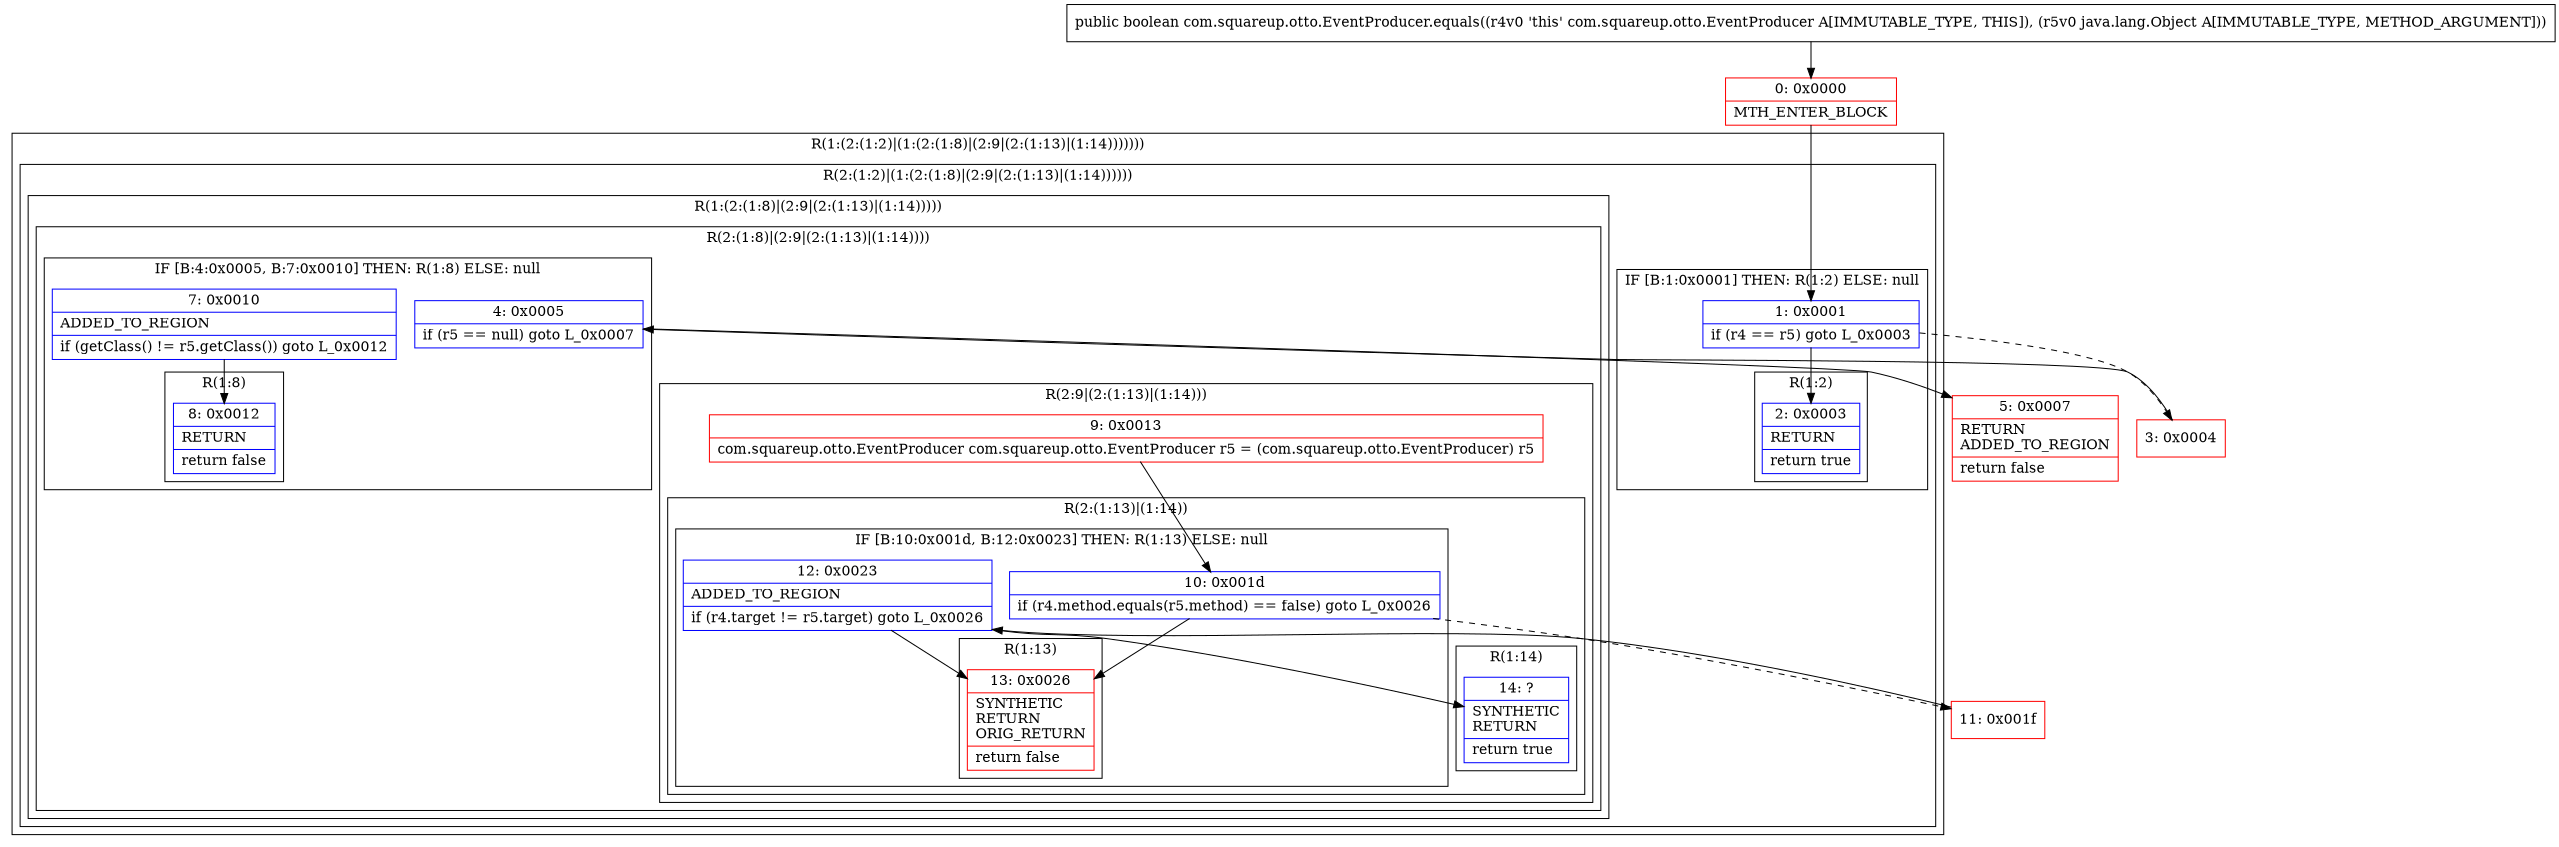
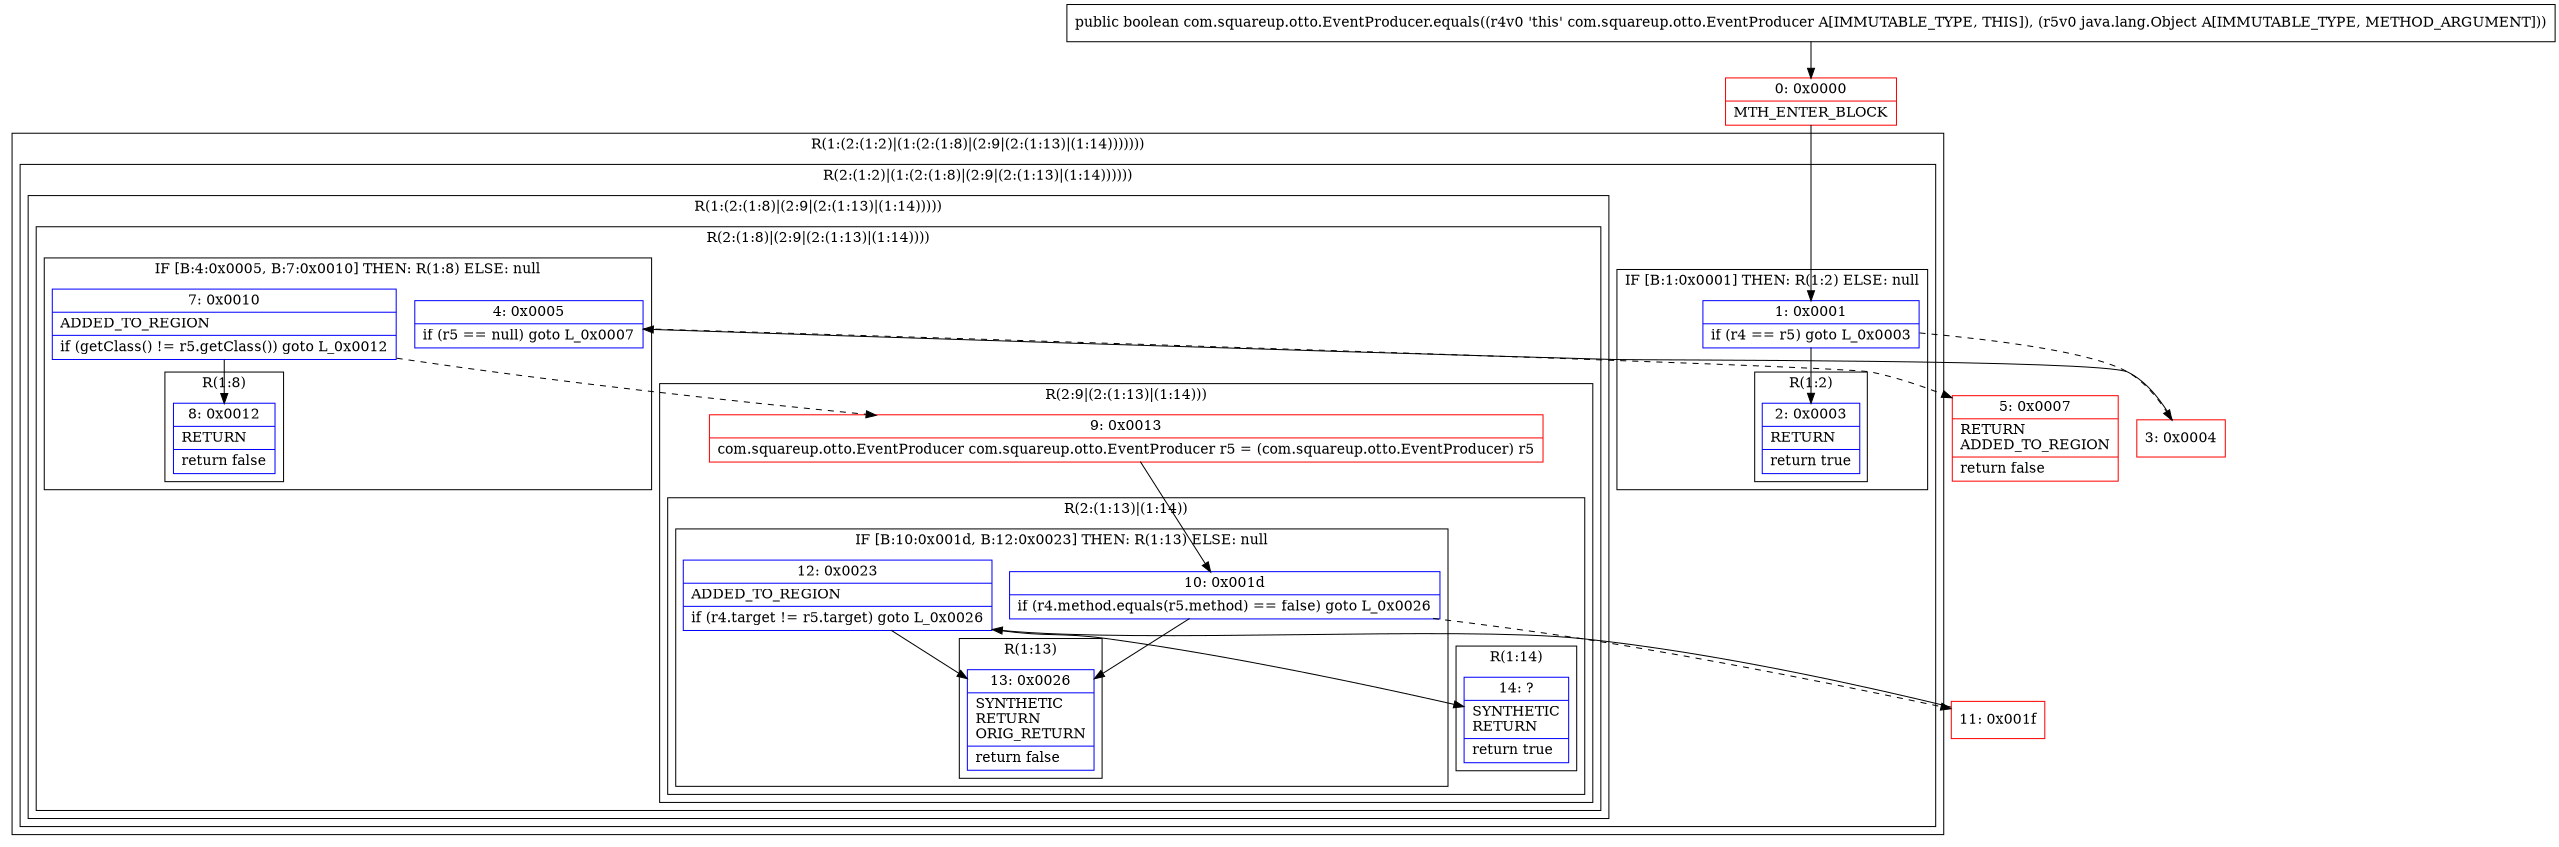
edge "4: 0x0005" -> "5: 0x0007": style solid -> dashed
edge "7: 0x0010" -> "9: 0x0013": added
node "13: 0x0026": color red -> blue
